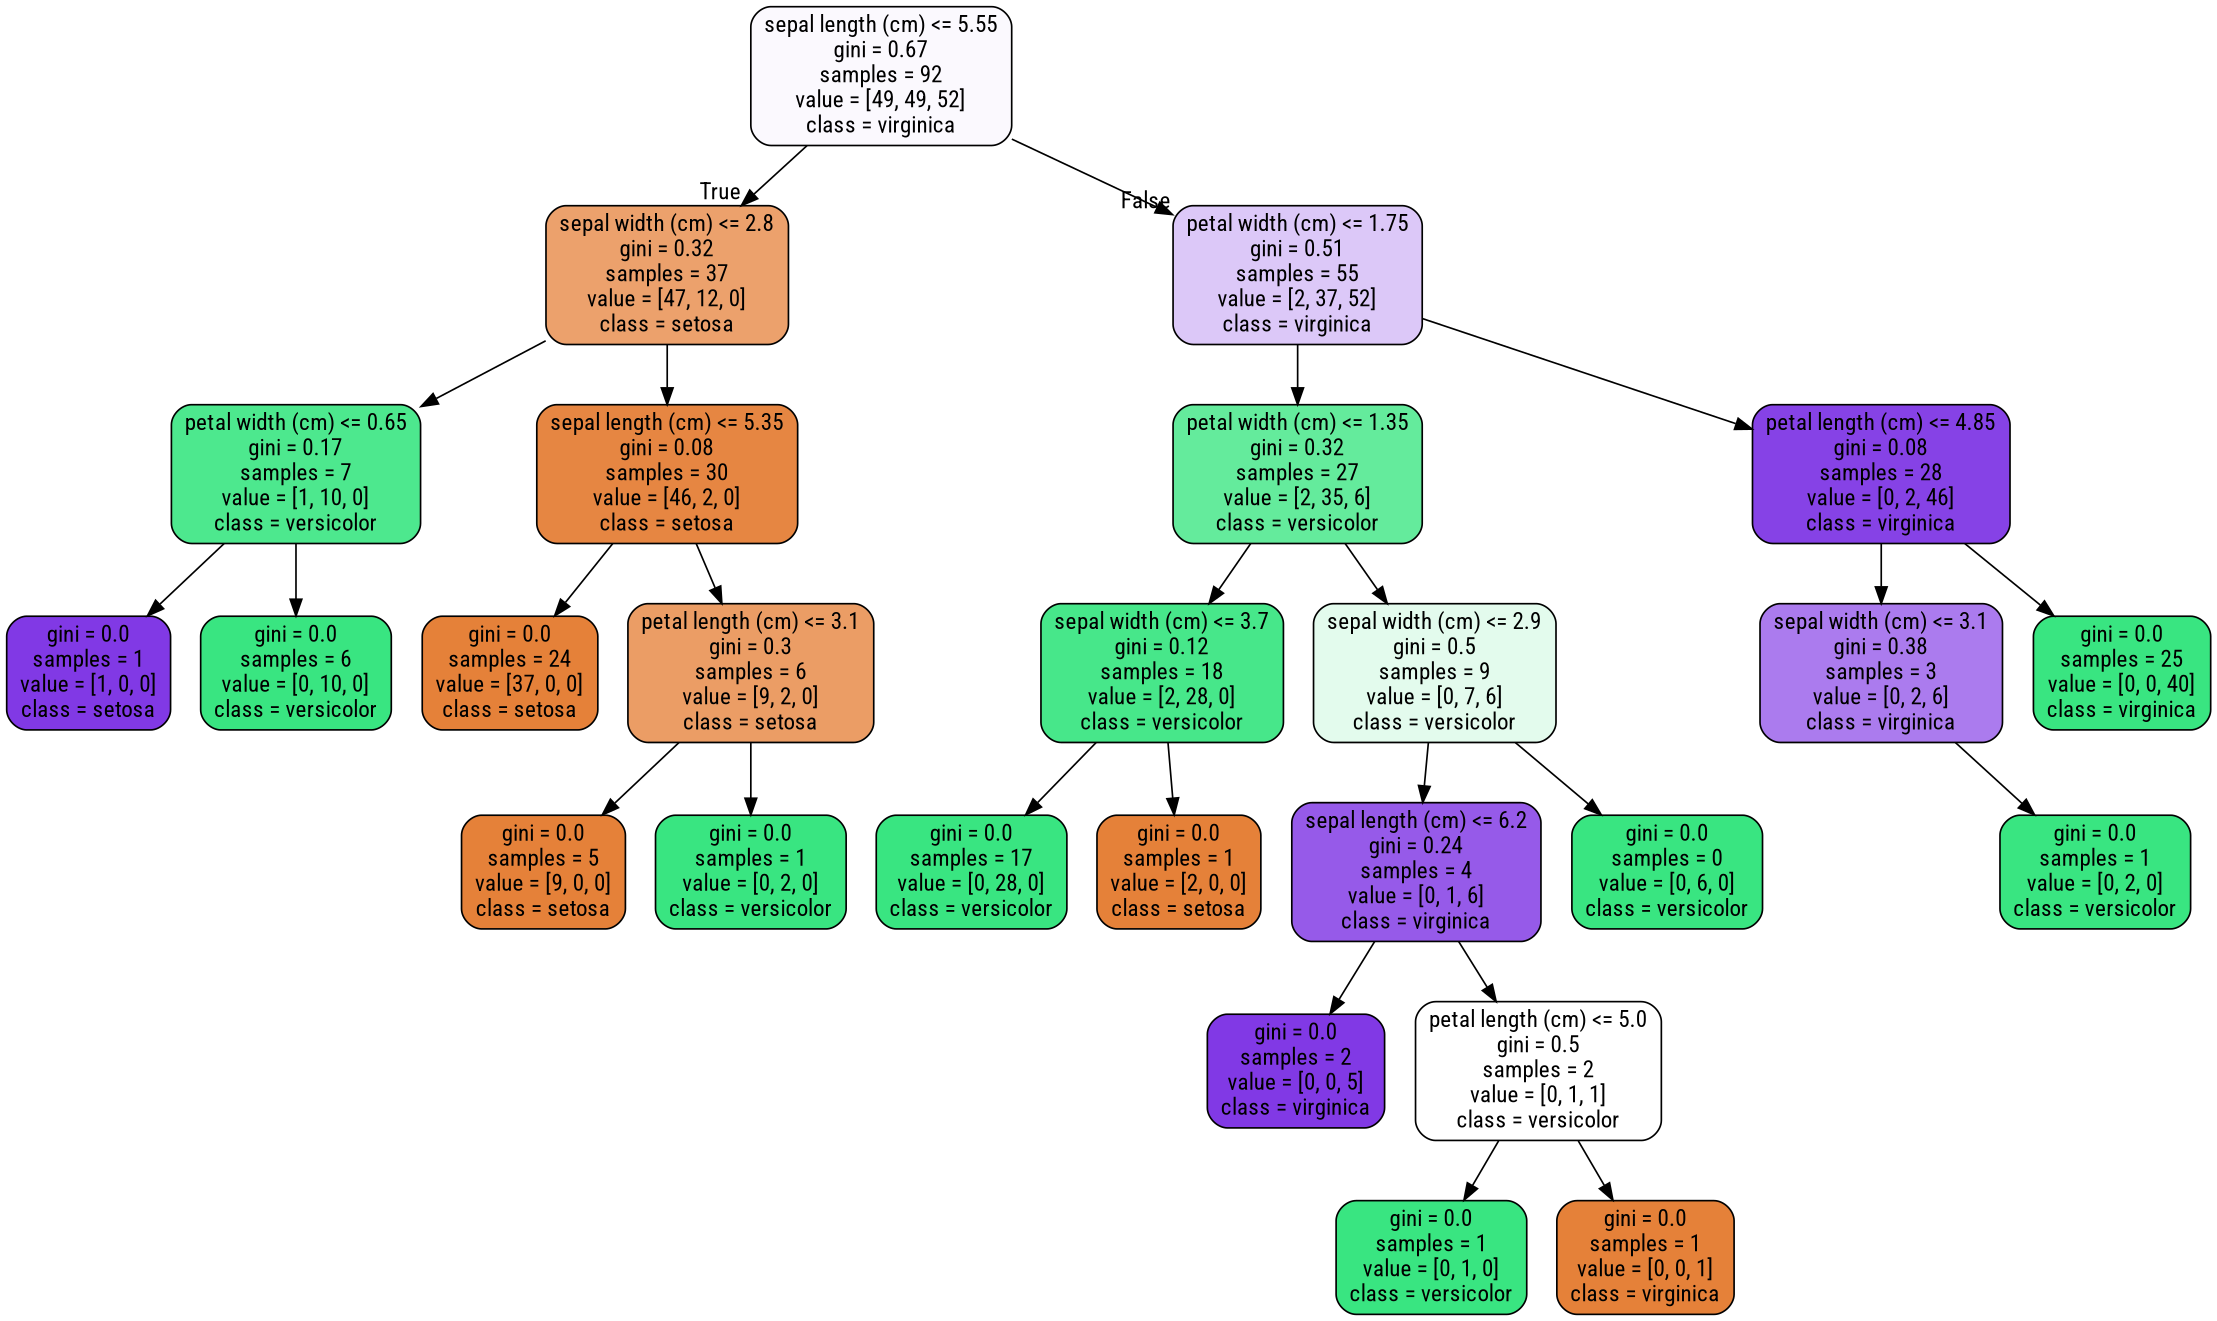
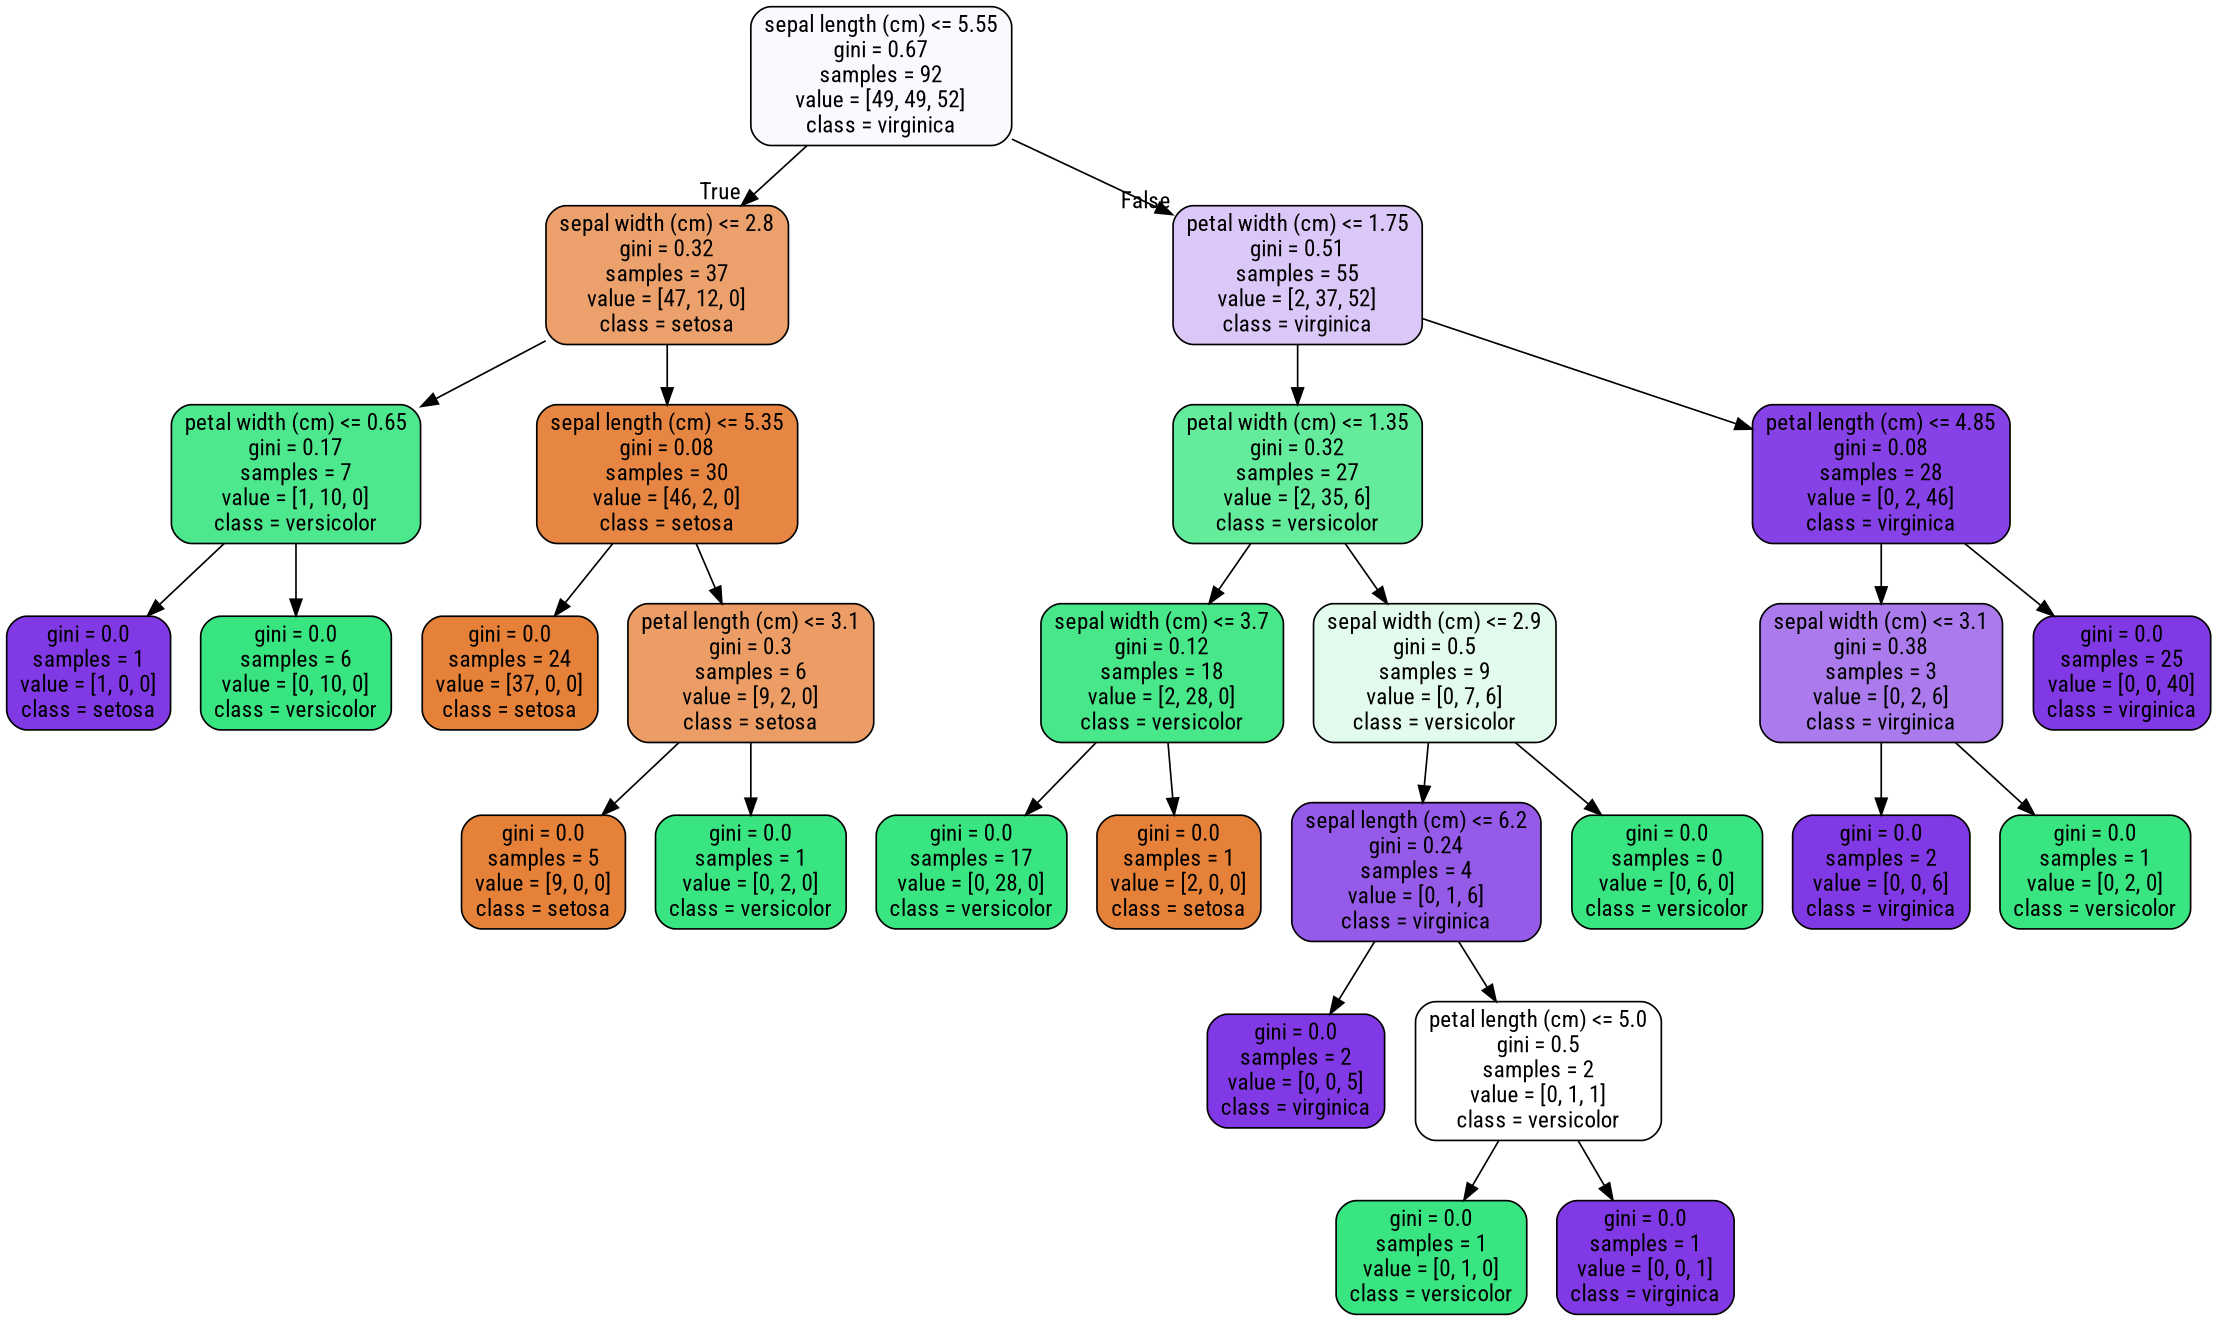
node "gini = 0.0 samples = 25 value = [0, 0, 40] class = virginica": fillcolor #39e581 -> #8139e5
node "gini = 0.0 samples = 2 value = [0, 0, 6] class = virginica": added
node "gini = 0.0 samples = 1 value = [0, 0, 1] class = virginica": fillcolor #e58139 -> #8139e5
